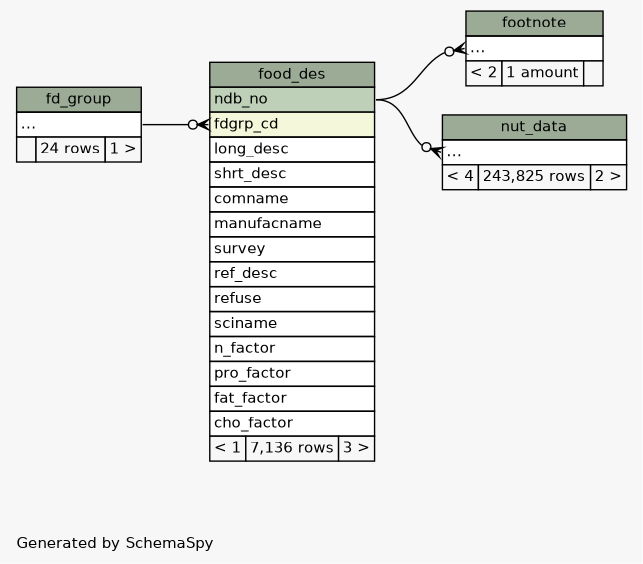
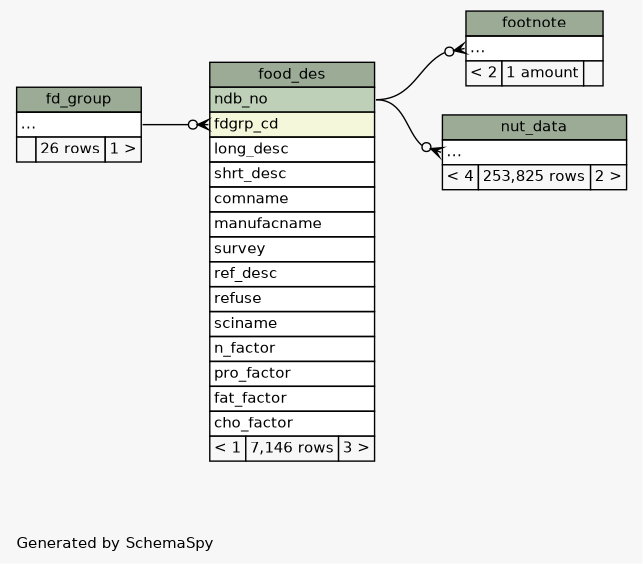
node "fd_group": text "24 rows" -> "26 rows"
node "nut_data": text "243,825 rows" -> "253,825 rows"
node "food_des": text "7,136 rows" -> "7,146 rows"
